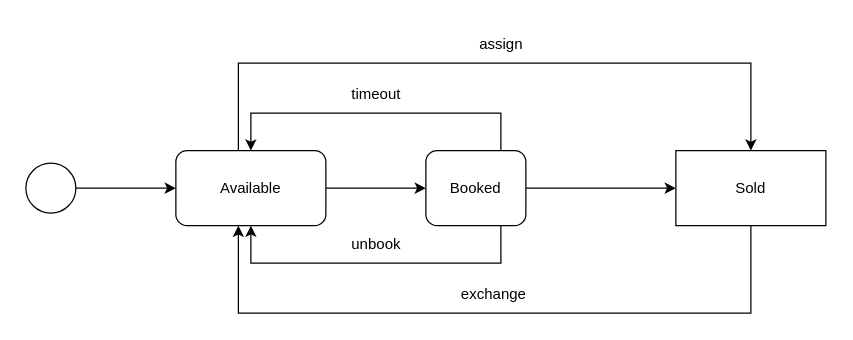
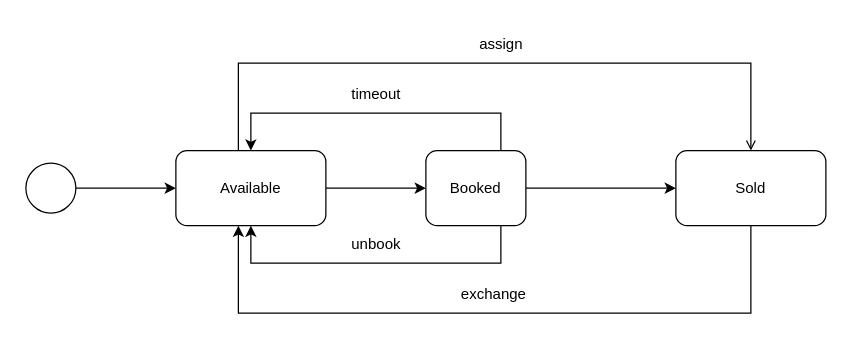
edge "Available" -> "Sold": arrowhead classic -> open
node "Sold": shape rectangle -> rounded rectangle
